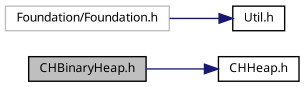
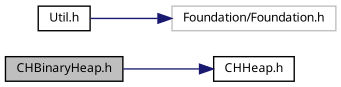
edge "Foundation/Foundation.h" -> "Util.h": reversed
